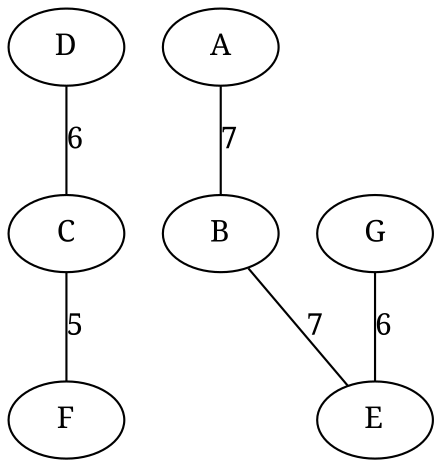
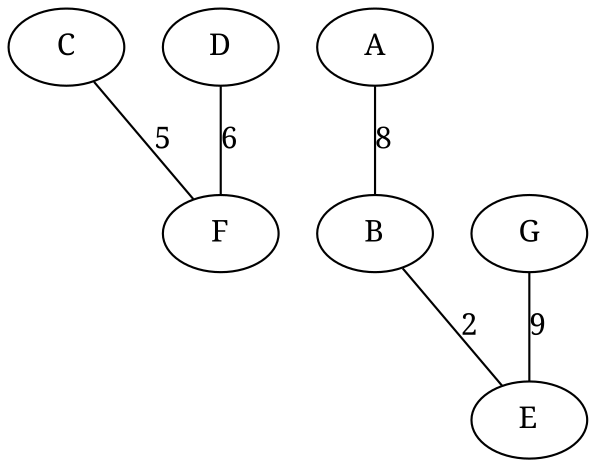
edge "D" -- "C": now "D" -- "F"
edge "A" -- "B": label "7" -> "8"
edge "B" -- "E": label "7" -> "2"
edge "G" -- "E": label "6" -> "9"
